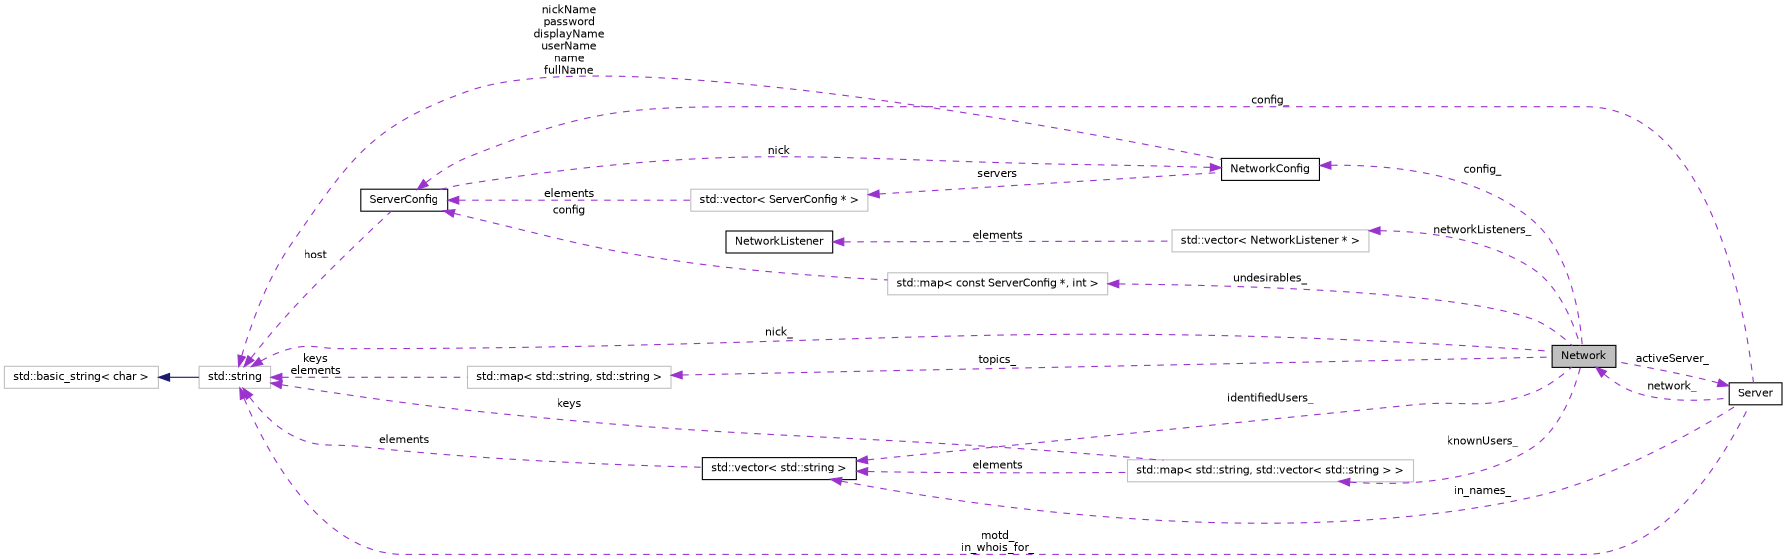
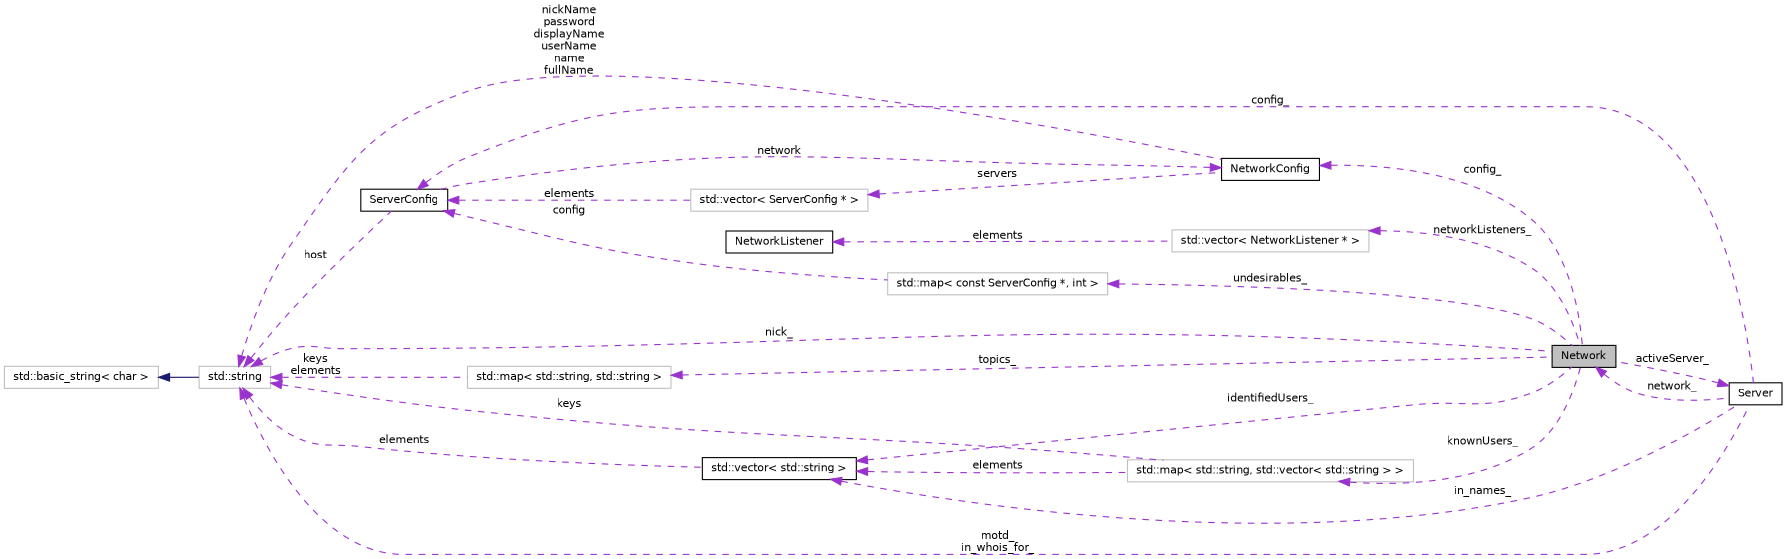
edge "ServerConfig" -> "NetworkConfig": label "nick" -> "network"
